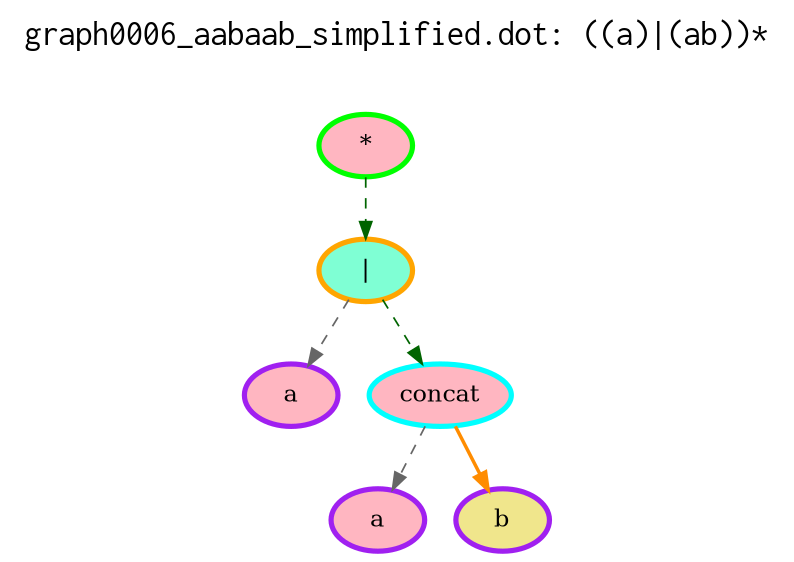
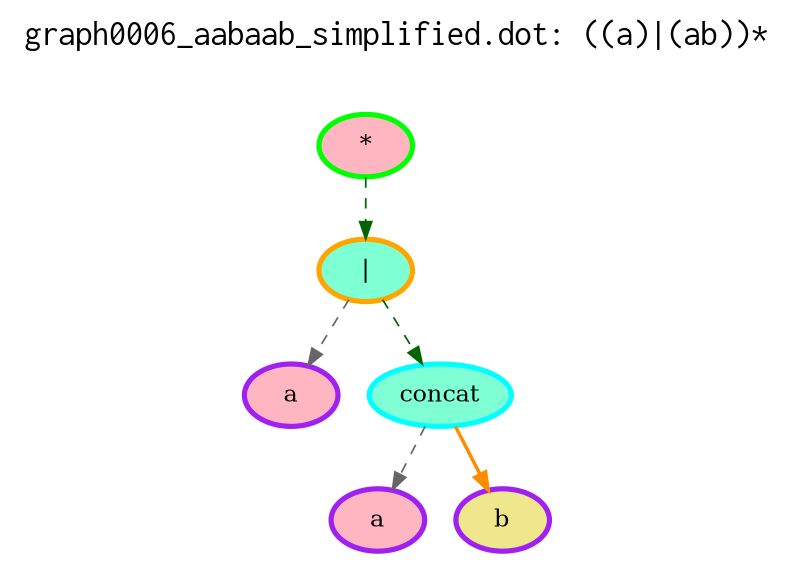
node "concat": fillcolor lightpink -> aquamarine
